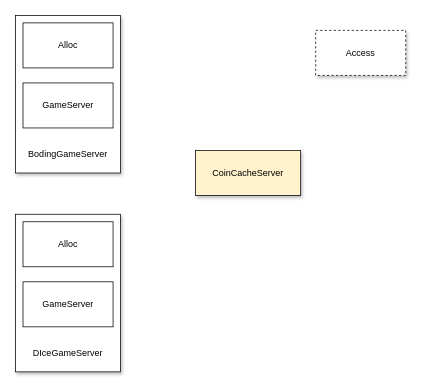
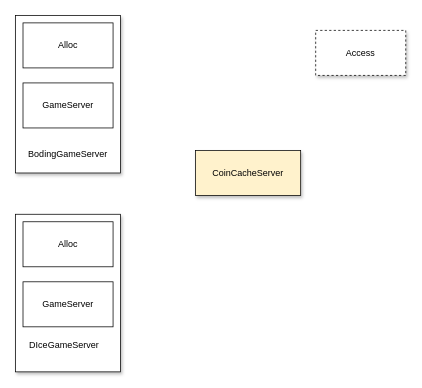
node "DIceGameServer": moved (68, 353) -> (64, 345)
